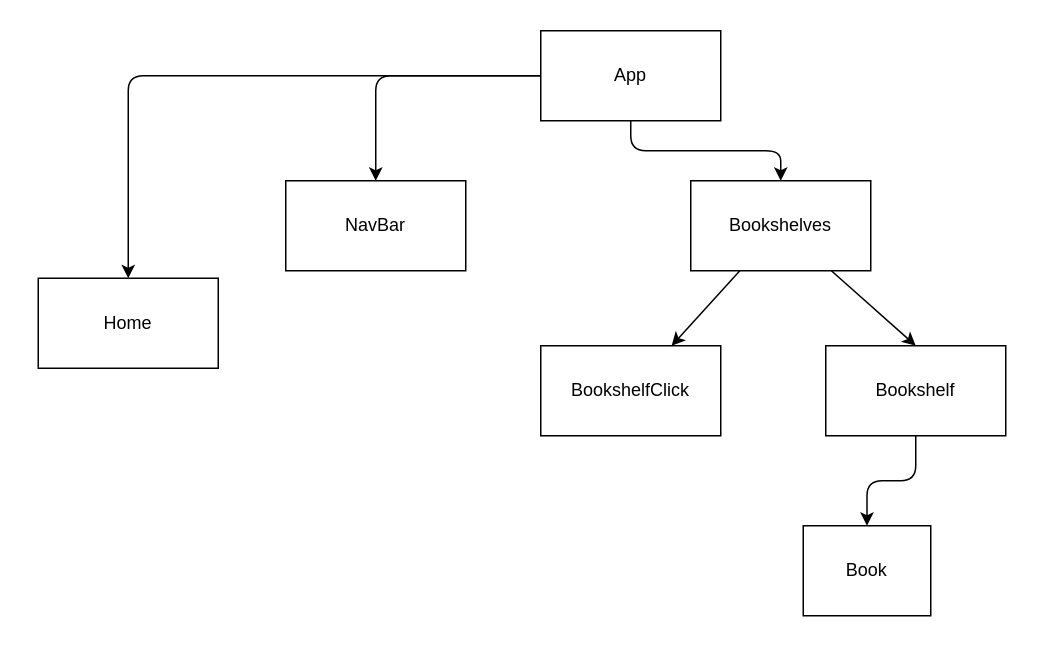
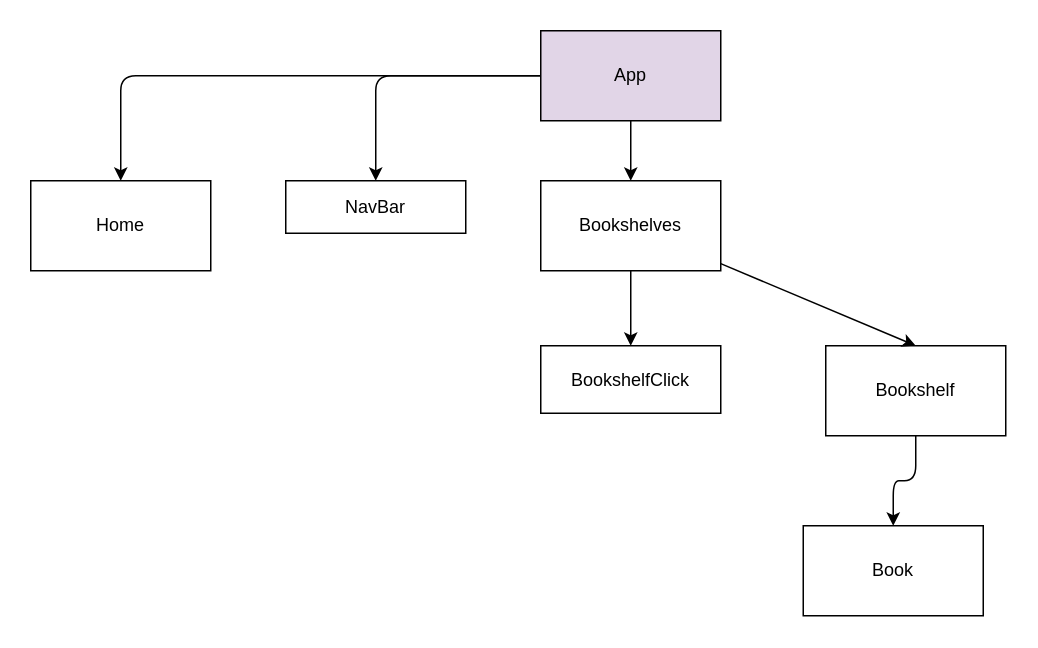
node "App": fillcolor #ffffff -> #e1d5e7
node "NavBar": size 180x90 -> 180x53
node "Bookshelves": moved (781, 226) -> (631, 226)
node "Home": moved (128, 323) -> (121, 226)
node "BookshelfClick": size 180x90 -> 180x68
node "Book": size 128x90 -> 180x90
